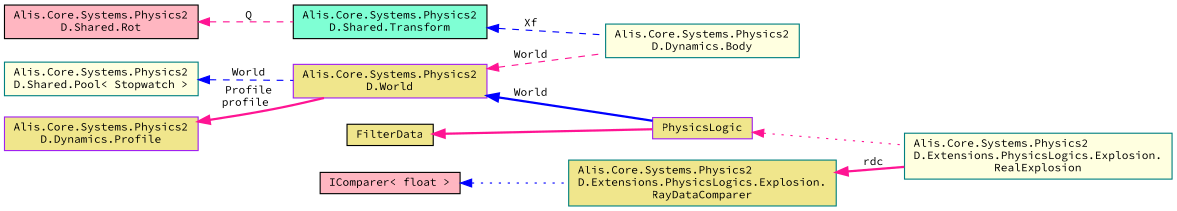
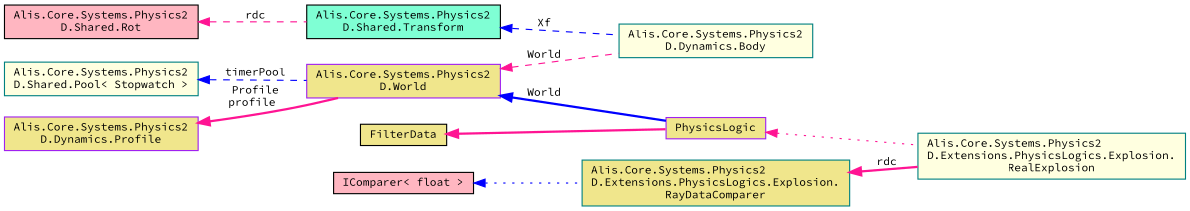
edge "Alis.Core.Systems.Physics2 D.Shared.Transform" -> "Alis.Core.Systems.Physics2 D.Shared.Rot": label " Q" -> " rdc"
edge "Alis.Core.Systems.Physics2 D.World" -> "Alis.Core.Systems.Physics2 D.Shared.Pool< Stopwatch >": label " World" -> " timerPool"
